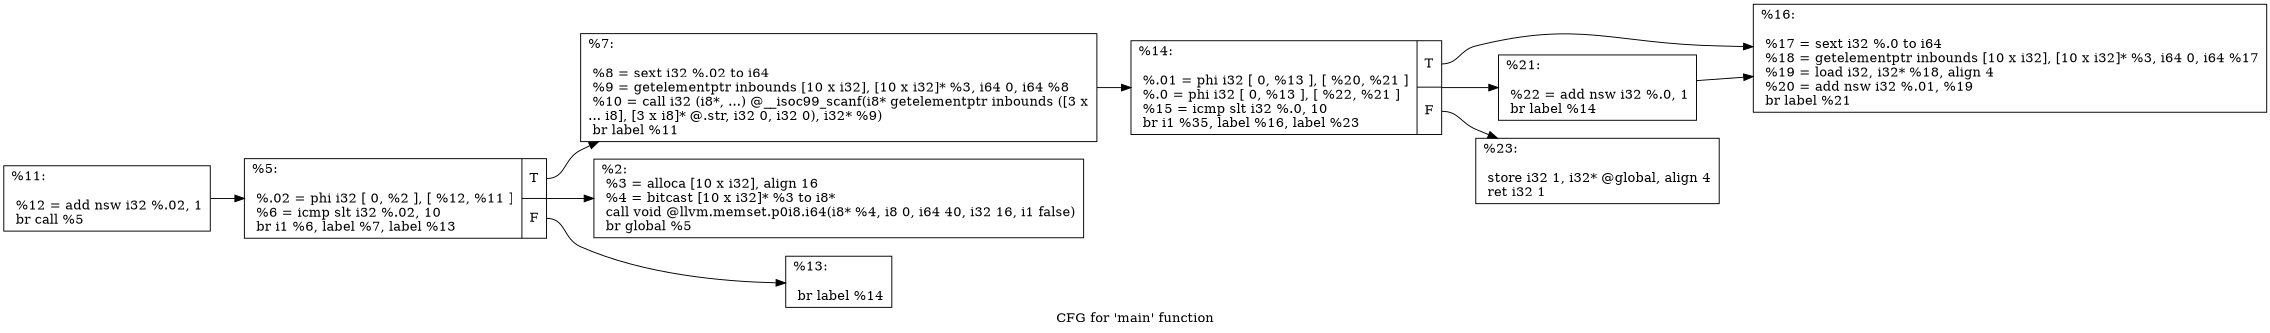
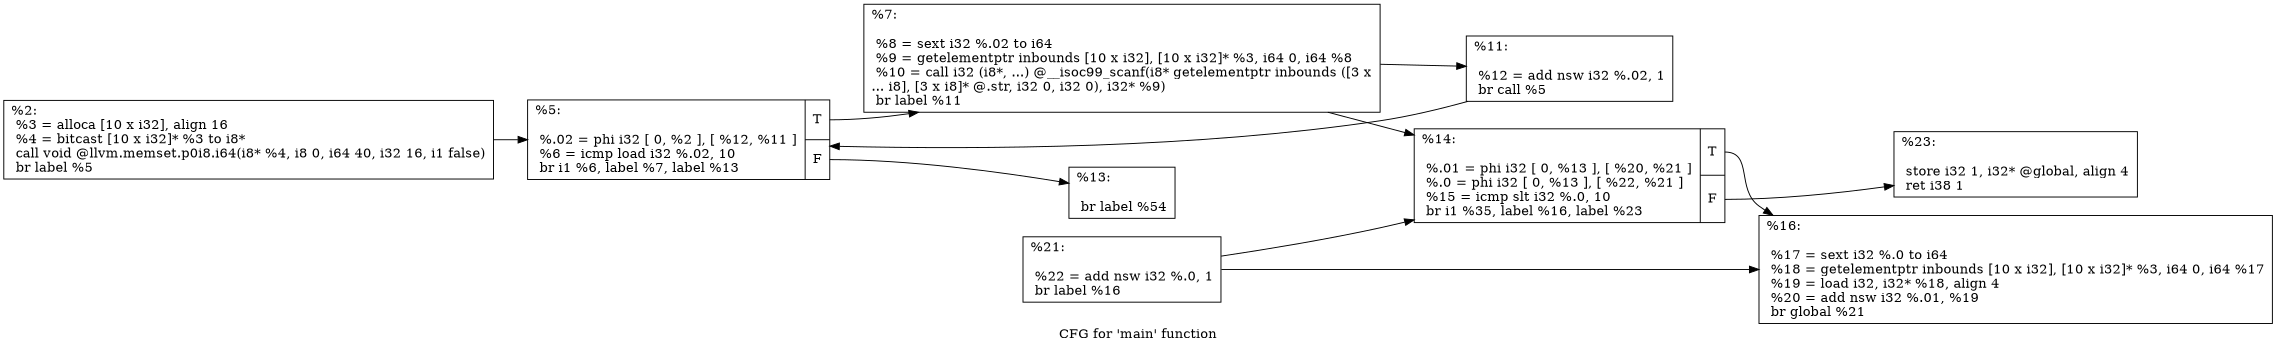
edge "%7:" -> "%11:": added
edge "%14:" -> "%21:": reversed
node "%16:": text "br label %21" -> "br global %21"
node "%21:": text "br label %14" -> "br label %16"
node "%23:": text "ret i32 1" -> "ret i38 1"
edge "%5:" -> "%2:": reversed
node "%5:": text "%6 = icmp slt i32 %.02, 10" -> "%6 = icmp load i32 %.02, 10"
node "%2:": text "br global %5" -> "br label %5"
node "%13:": text "br label %14" -> "br label %54"
